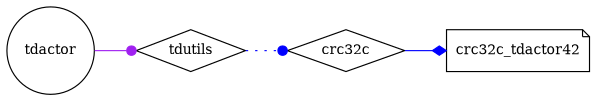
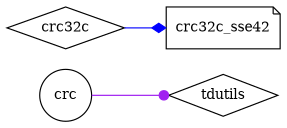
node "tdactor": label "tdactor" -> "crc"
edge "tdutils" -> "crc32c": removed
node "crc32c_tdactor42": label "crc32c_tdactor42" -> "crc32c_sse42"
